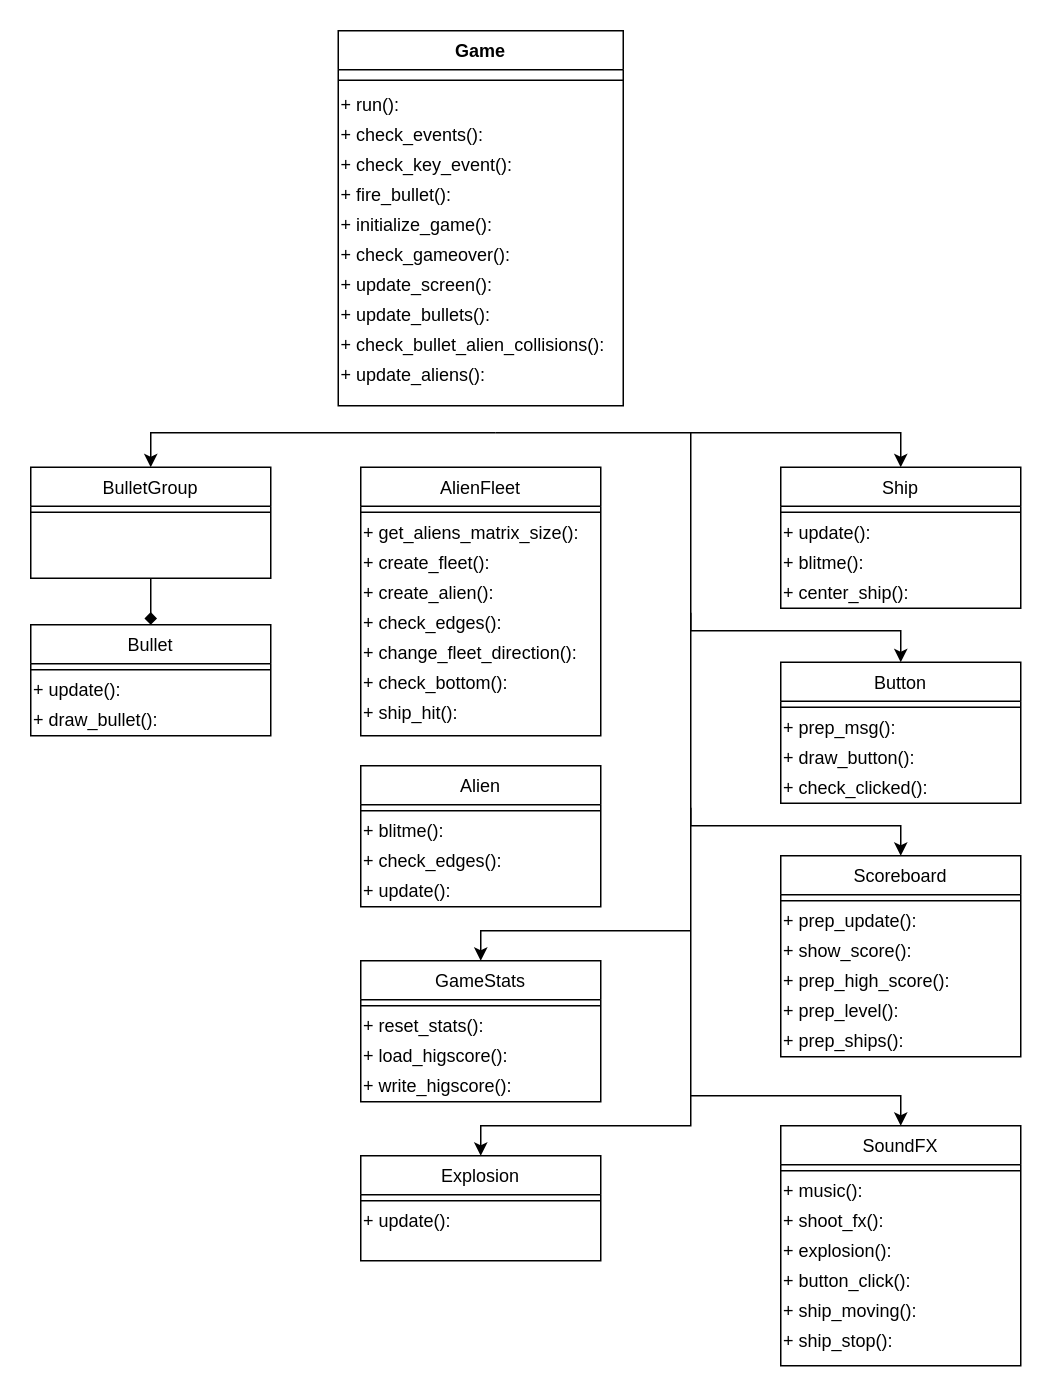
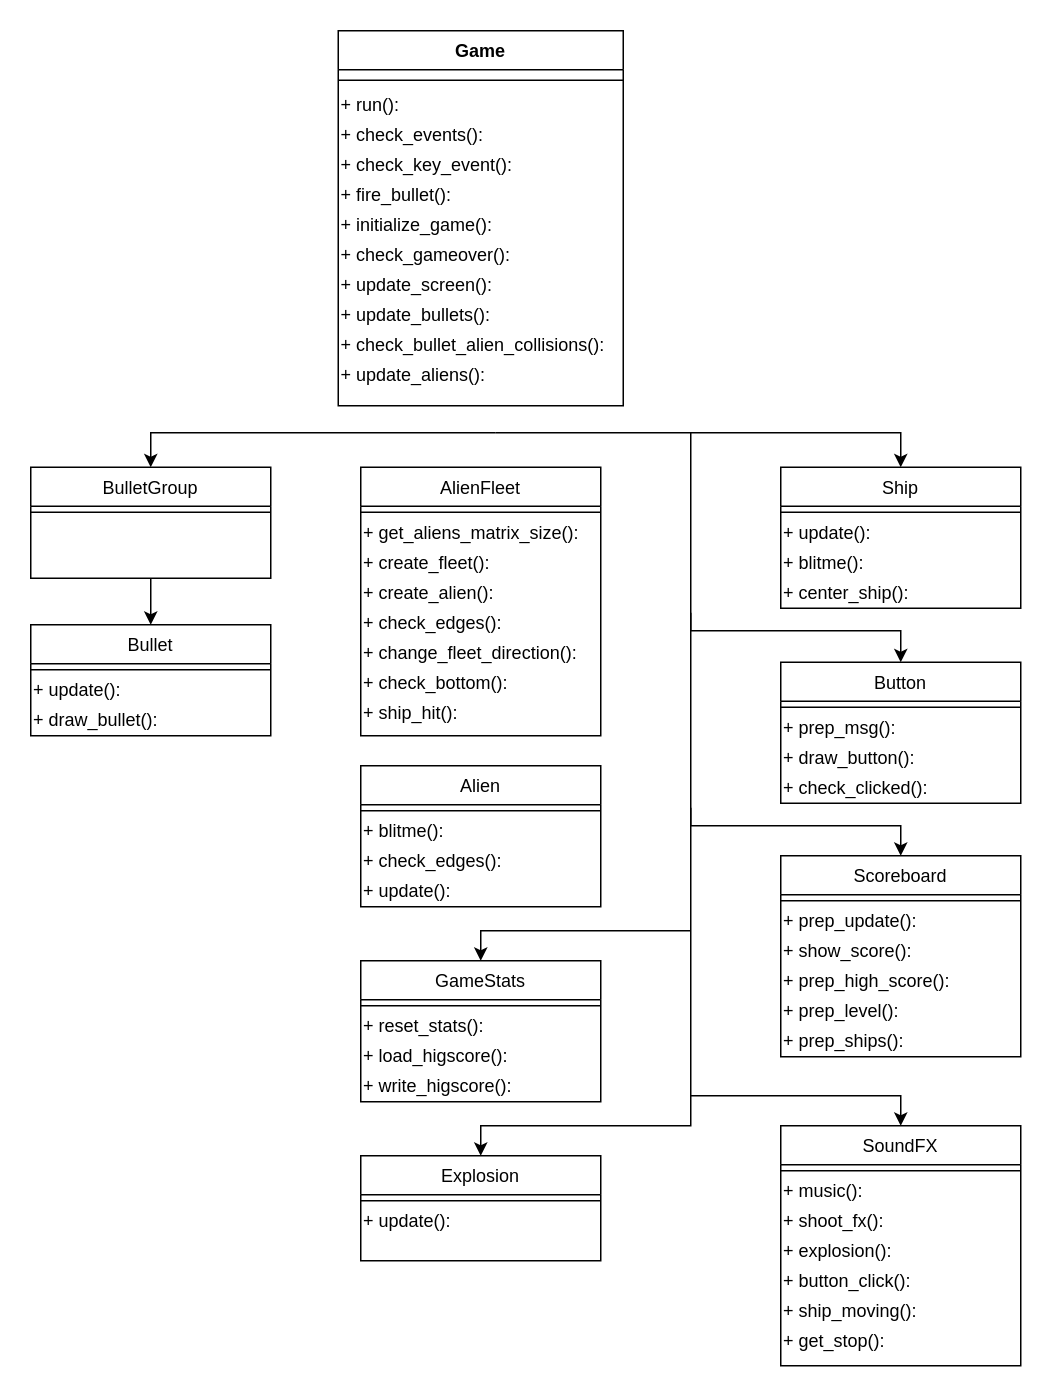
edge "BulletGroup" -> "Bullet": arrowhead diamond -> classic
node "+ ship_stop():": label "+ ship_stop():" -> "+ get_stop():"
